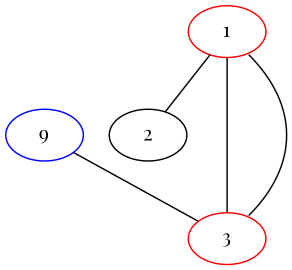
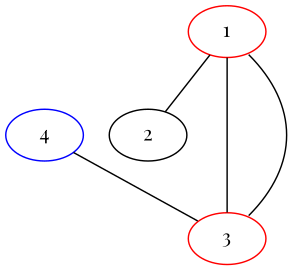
node "9": label "9" -> "4"
